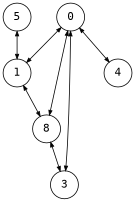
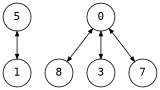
edge "0" -- "1": removed
node "4": label "4" -> "7"
edge "1" -- "8": removed
edge "8" -- "3": removed
